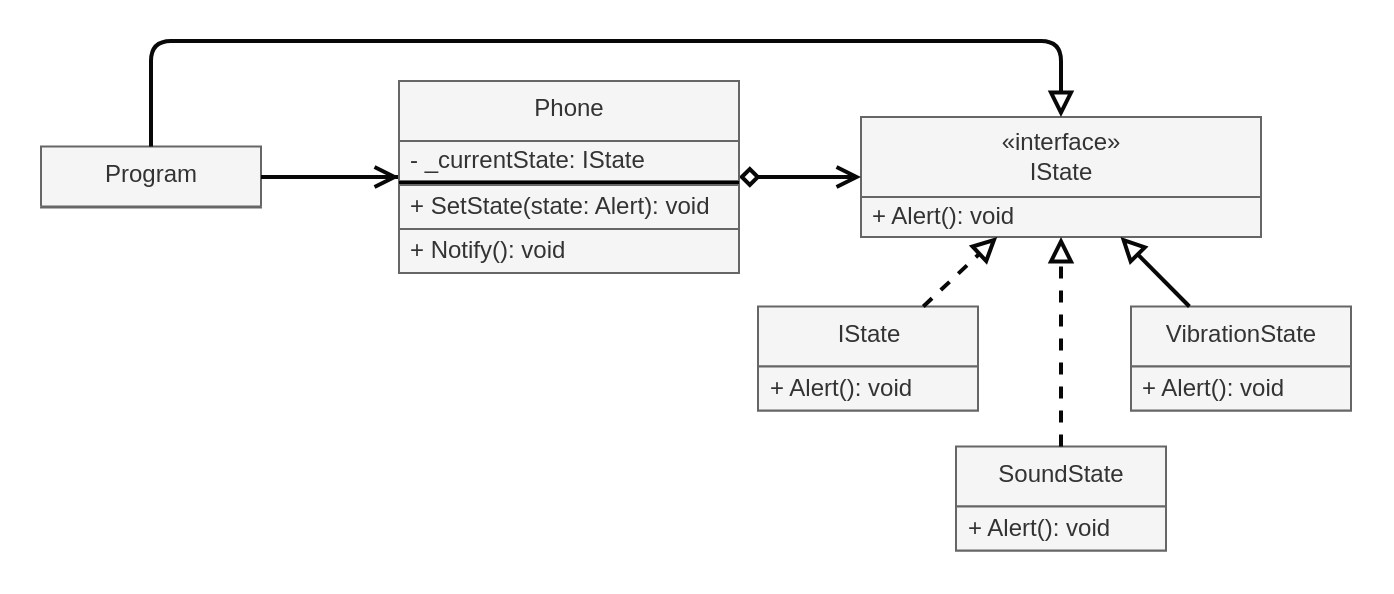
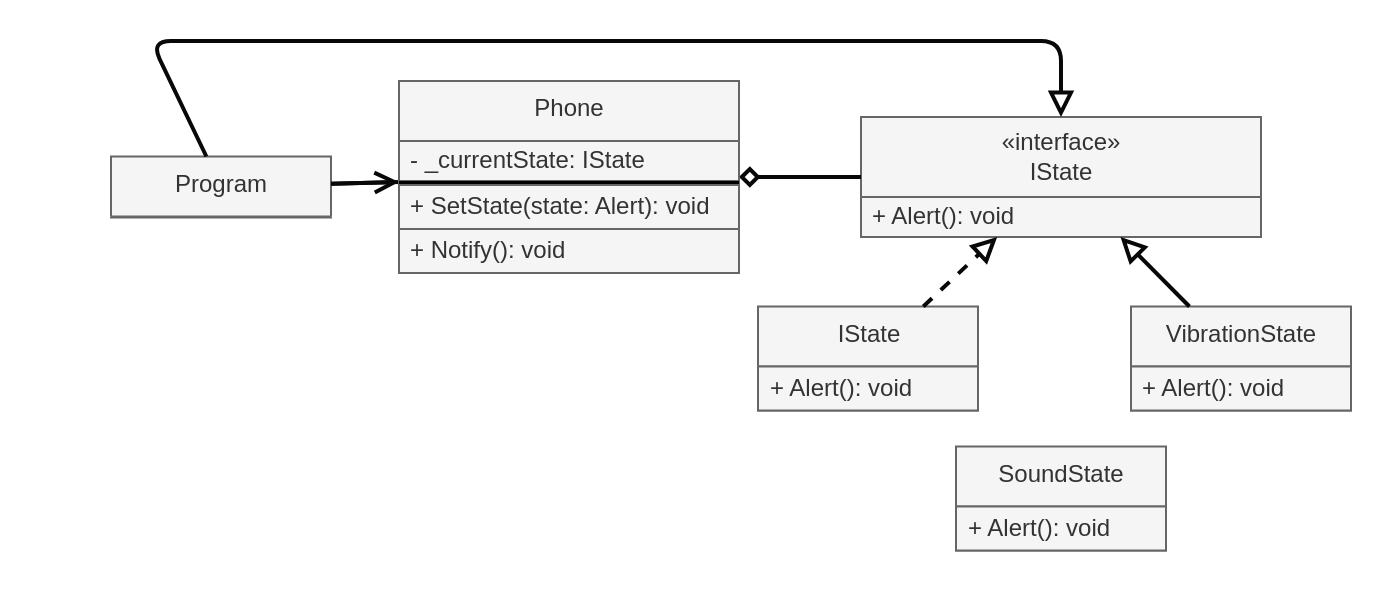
node "Program": moved (151, 177) -> (221, 187)
edge "Phone" -- "«interface»IState": arrowhead open -> none
edge "SoundState" -> "«interface»IState": removed
